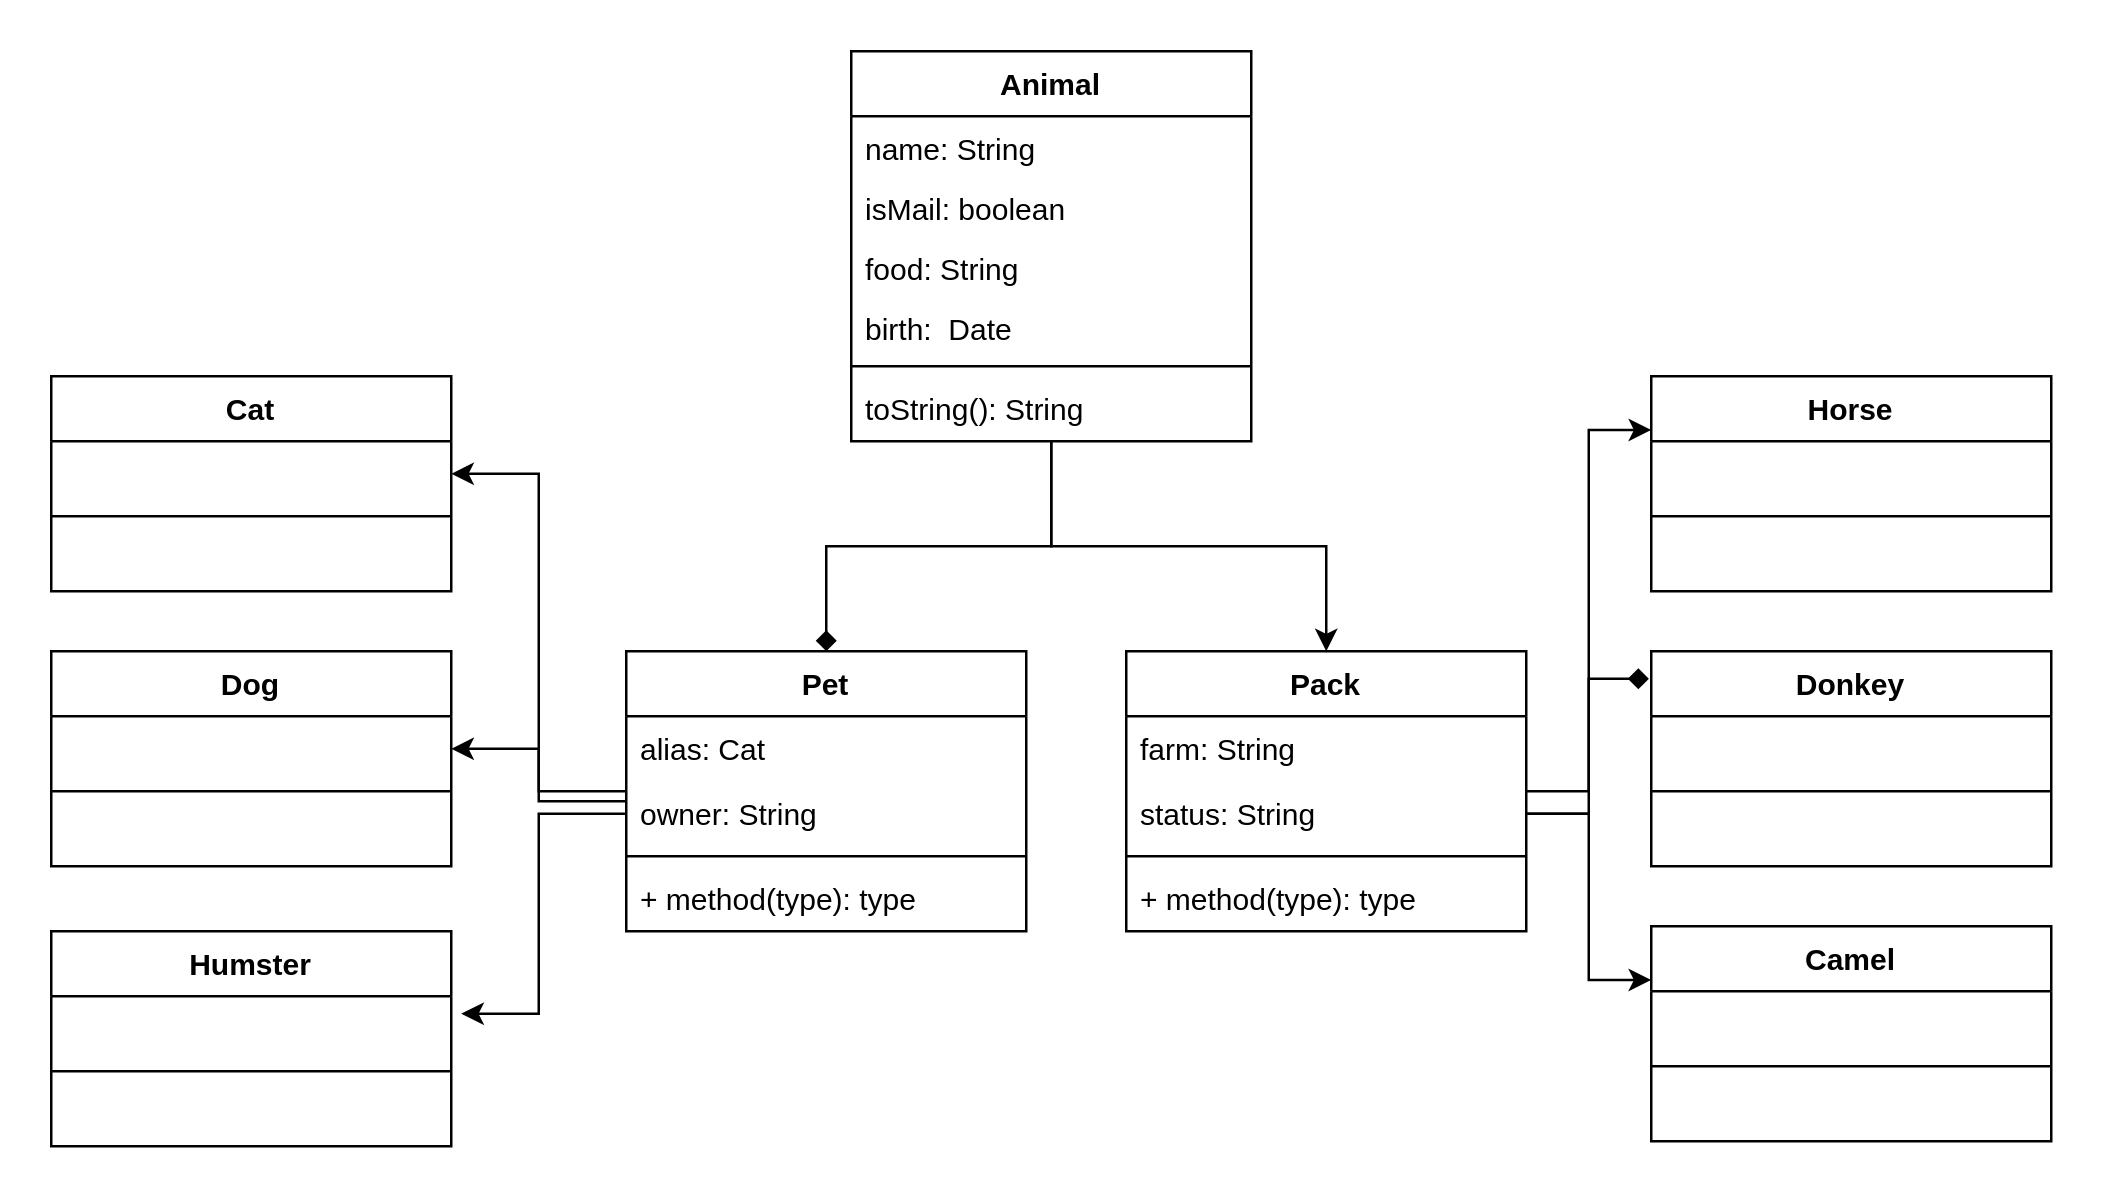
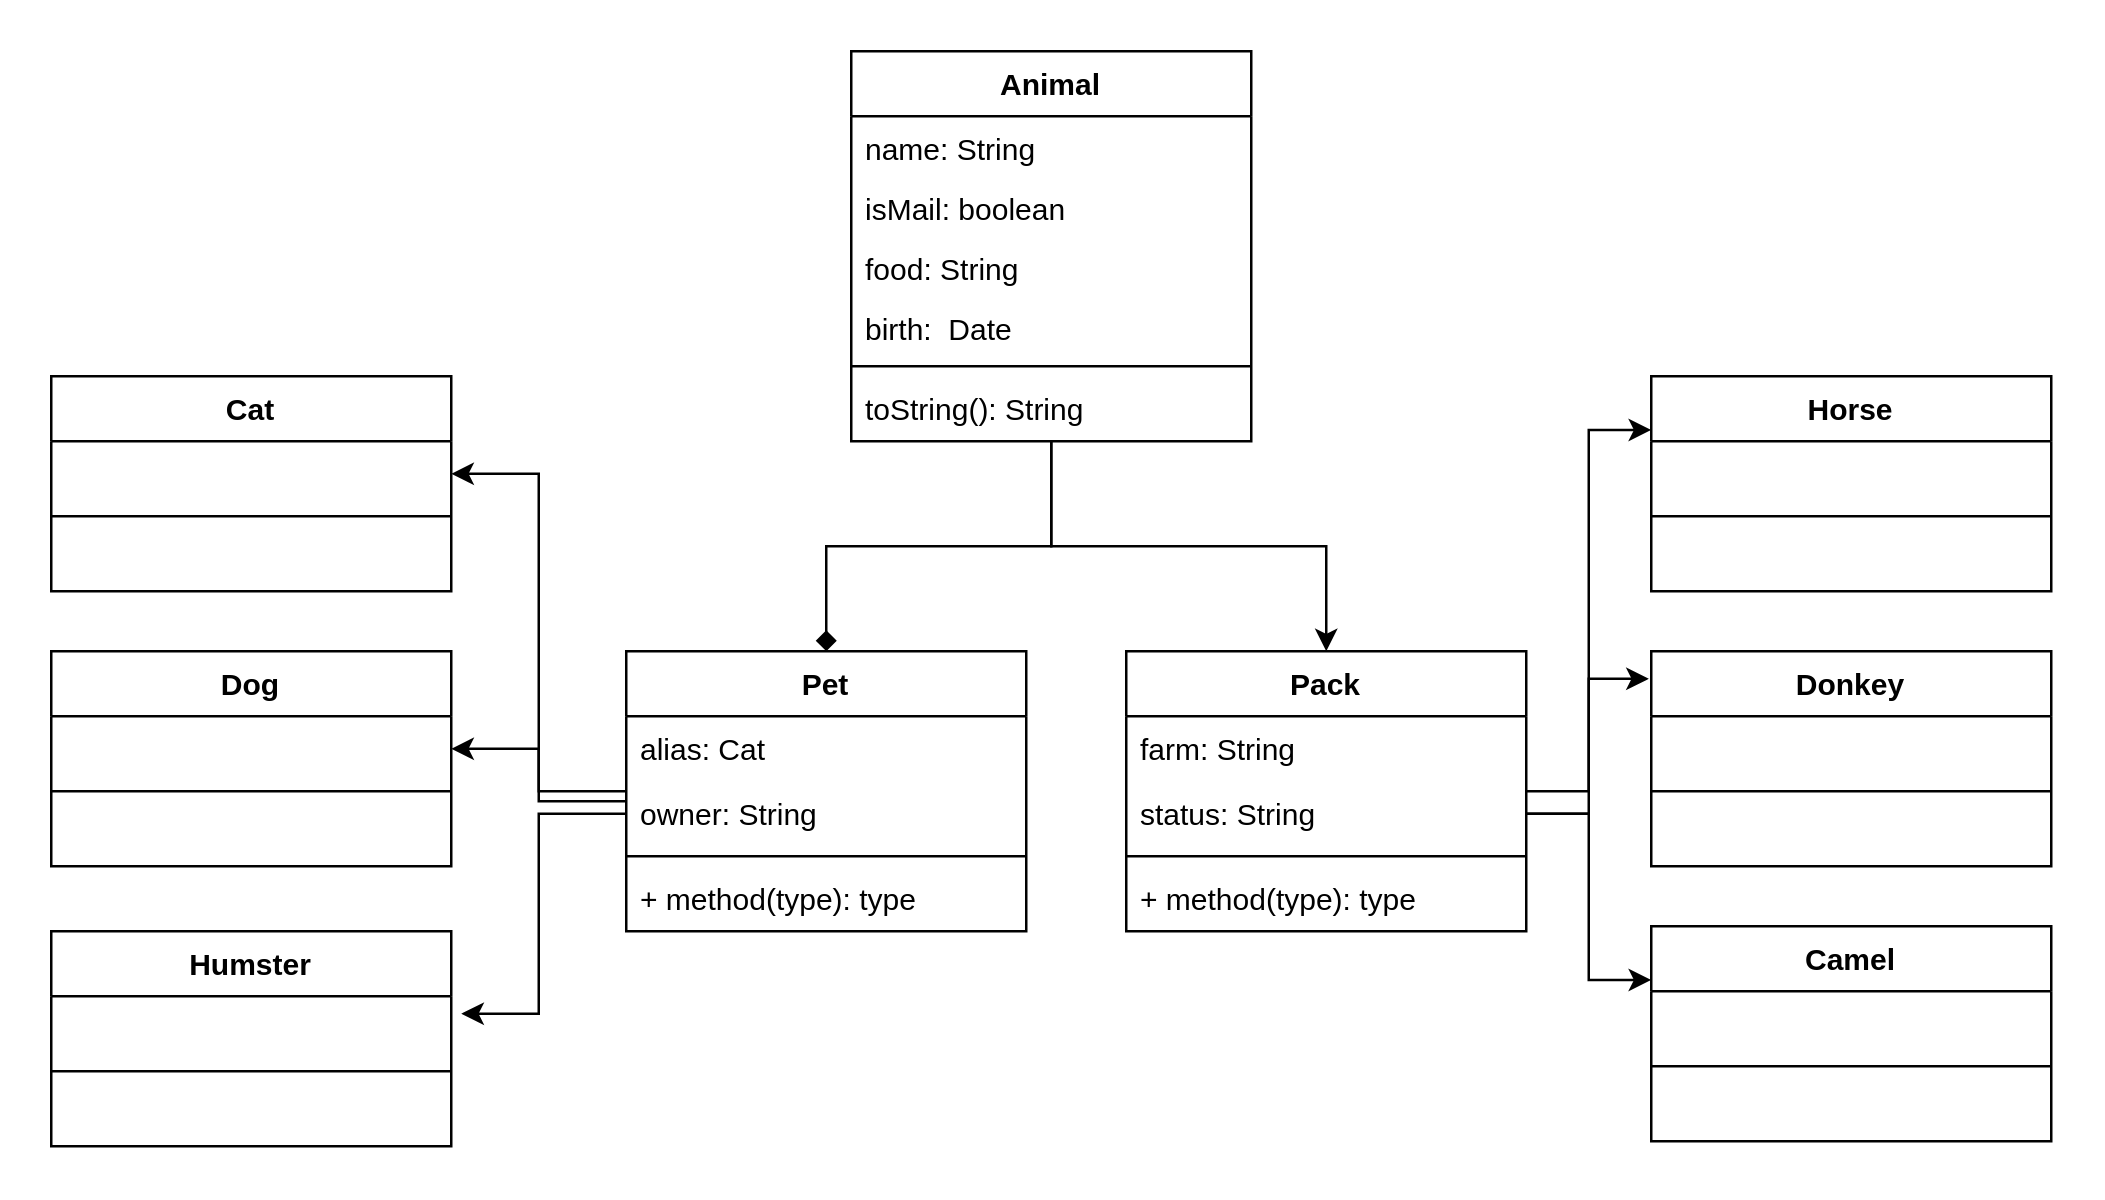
edge "Pack" -> "Donkey": arrowhead diamond -> classic
